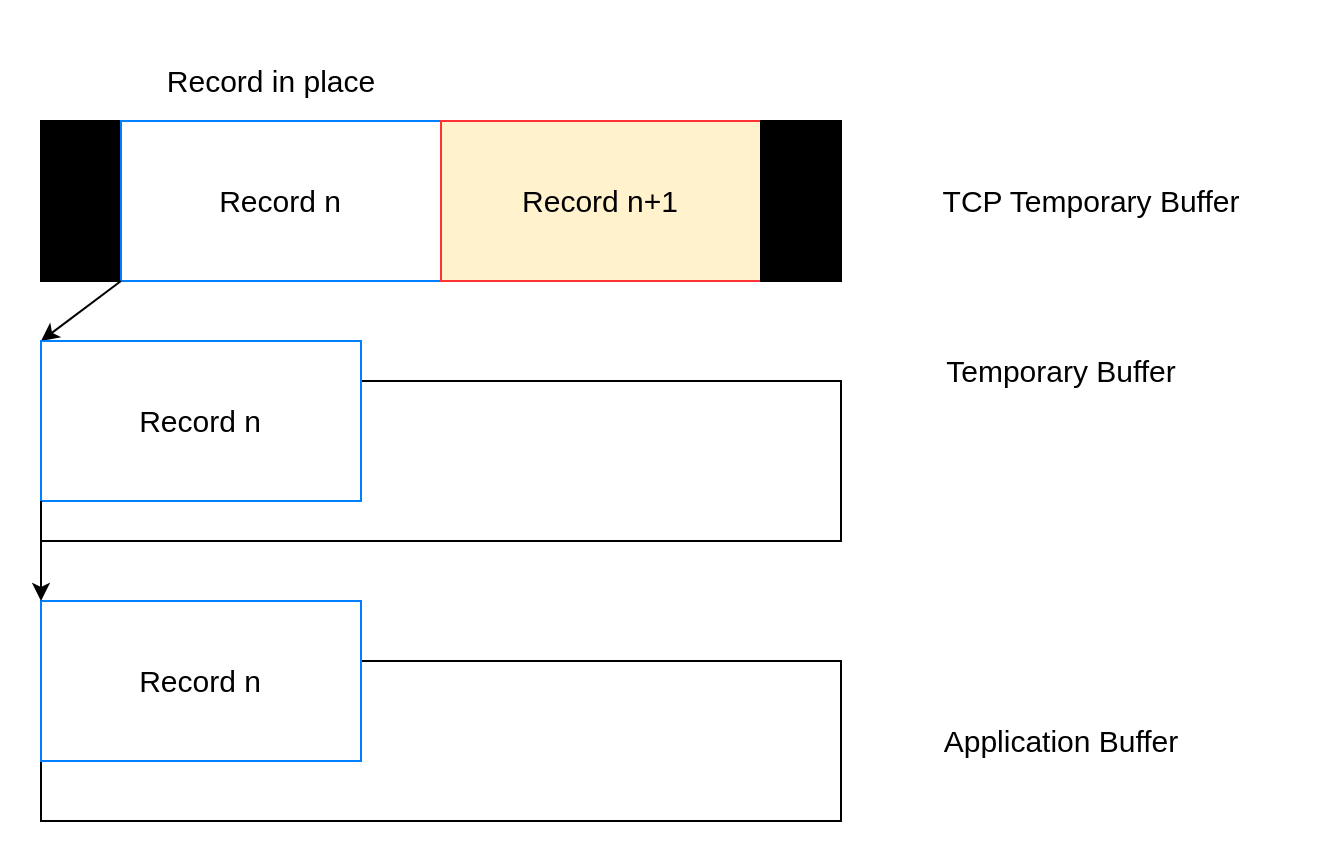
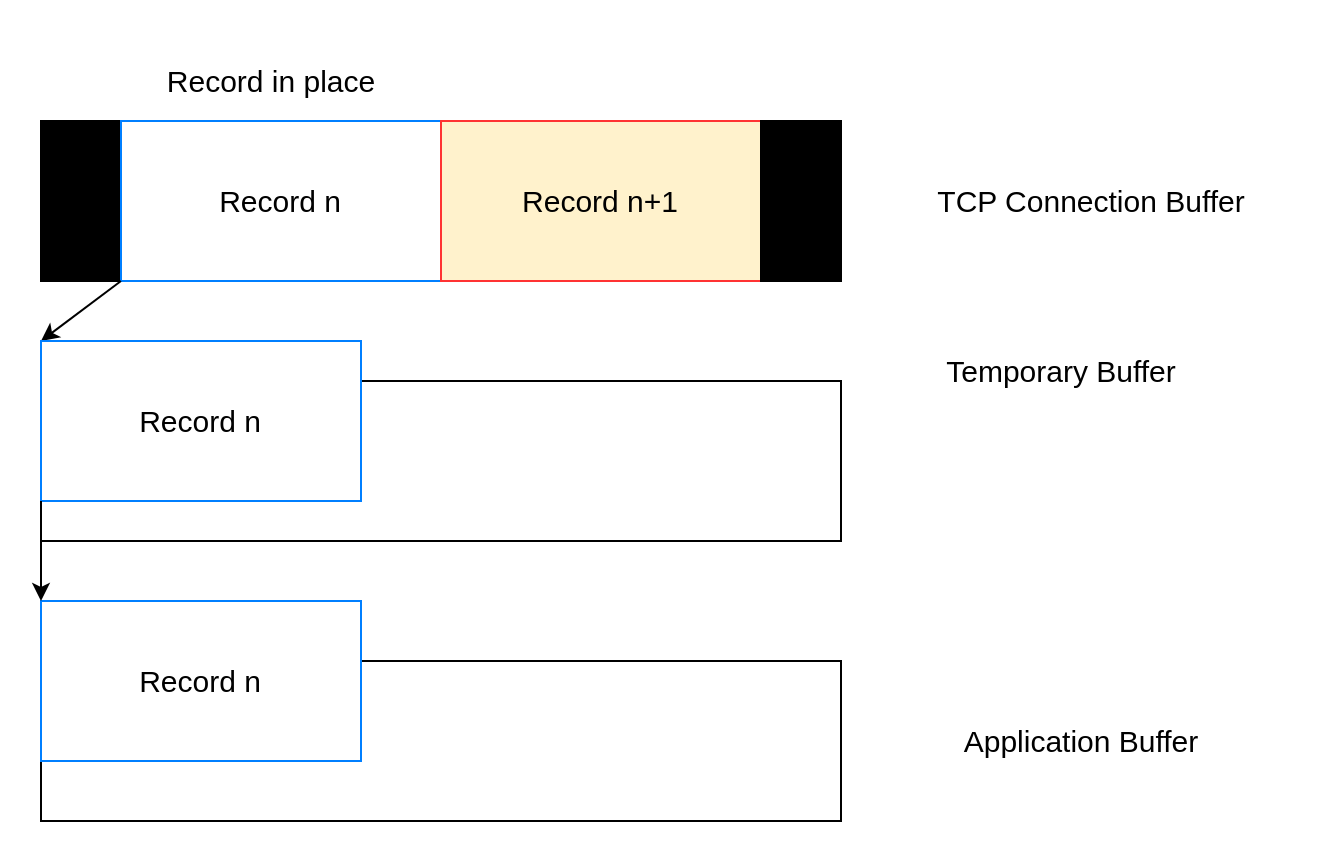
node "TCP Temporary Buffer": label "TCP Temporary Buffer" -> "TCP Connection Buffer"
node "Application Buffer": moved (1061, 741) -> (1081, 741)
